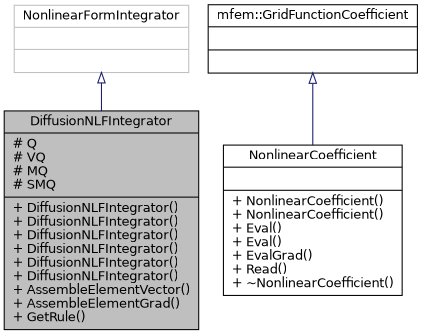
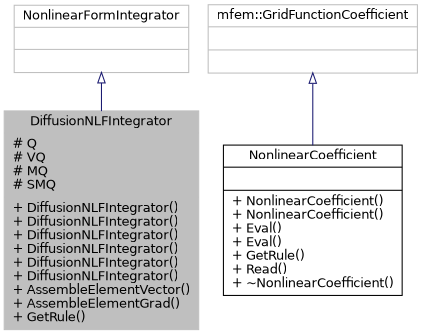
node "mfem::GridFunctionCoefficient": color black -> grey75
node "DiffusionNLFIntegrator": color black -> grey75
node "NonlinearCoefficient": text "+ EvalGrad()" -> "+ GetRule()"
